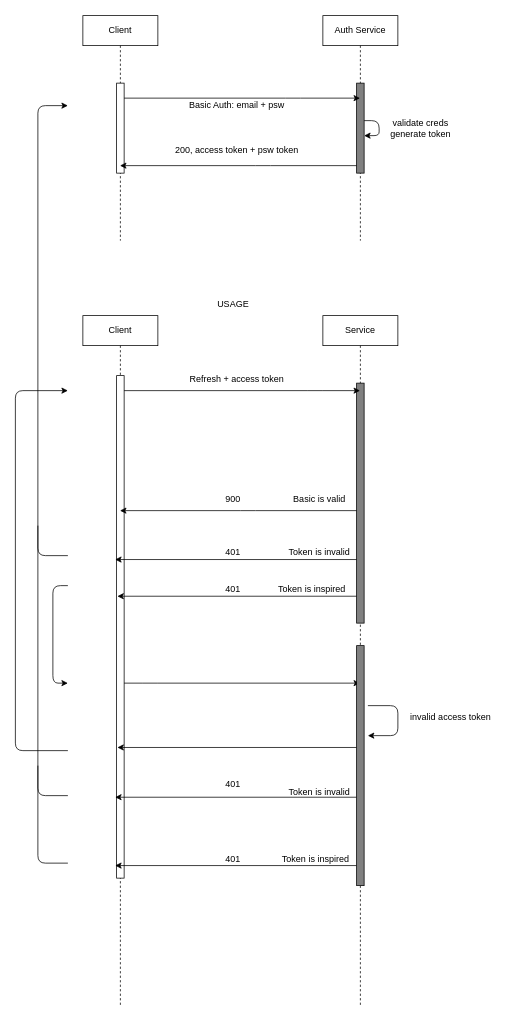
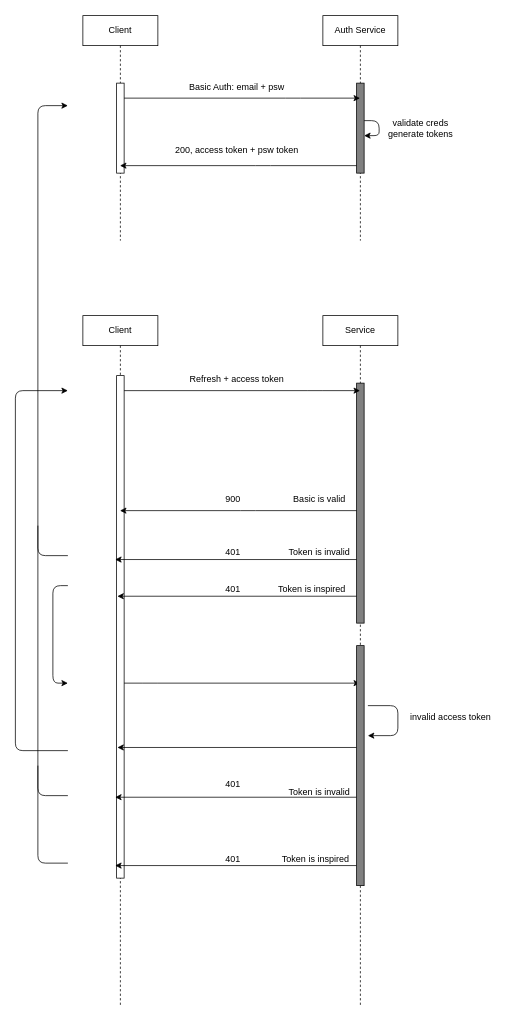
node "Basic Auth: email + psw": moved (237, 105) -> (237, 87)
node "validate creds generate token": label "validate creds generate token" -> "validate creds generate tokens"
node "USAGE": removed
